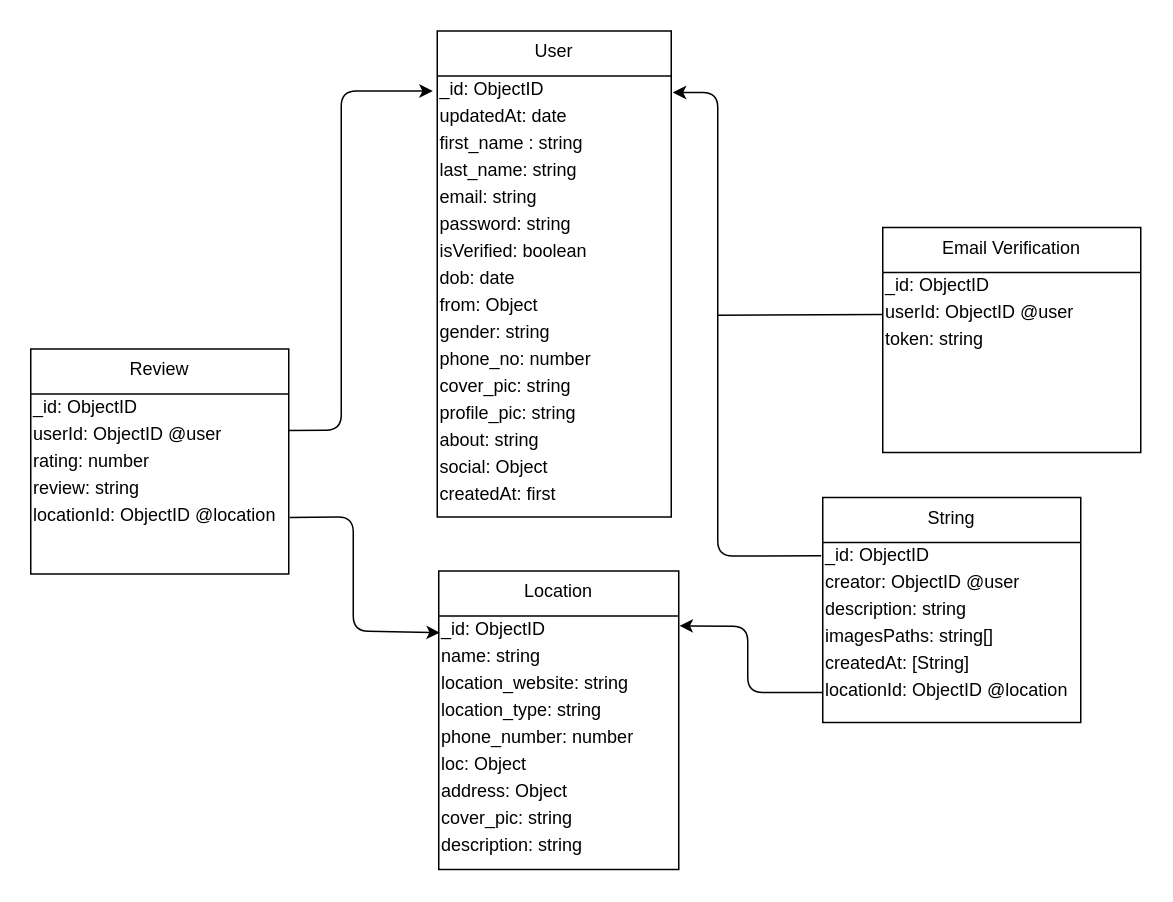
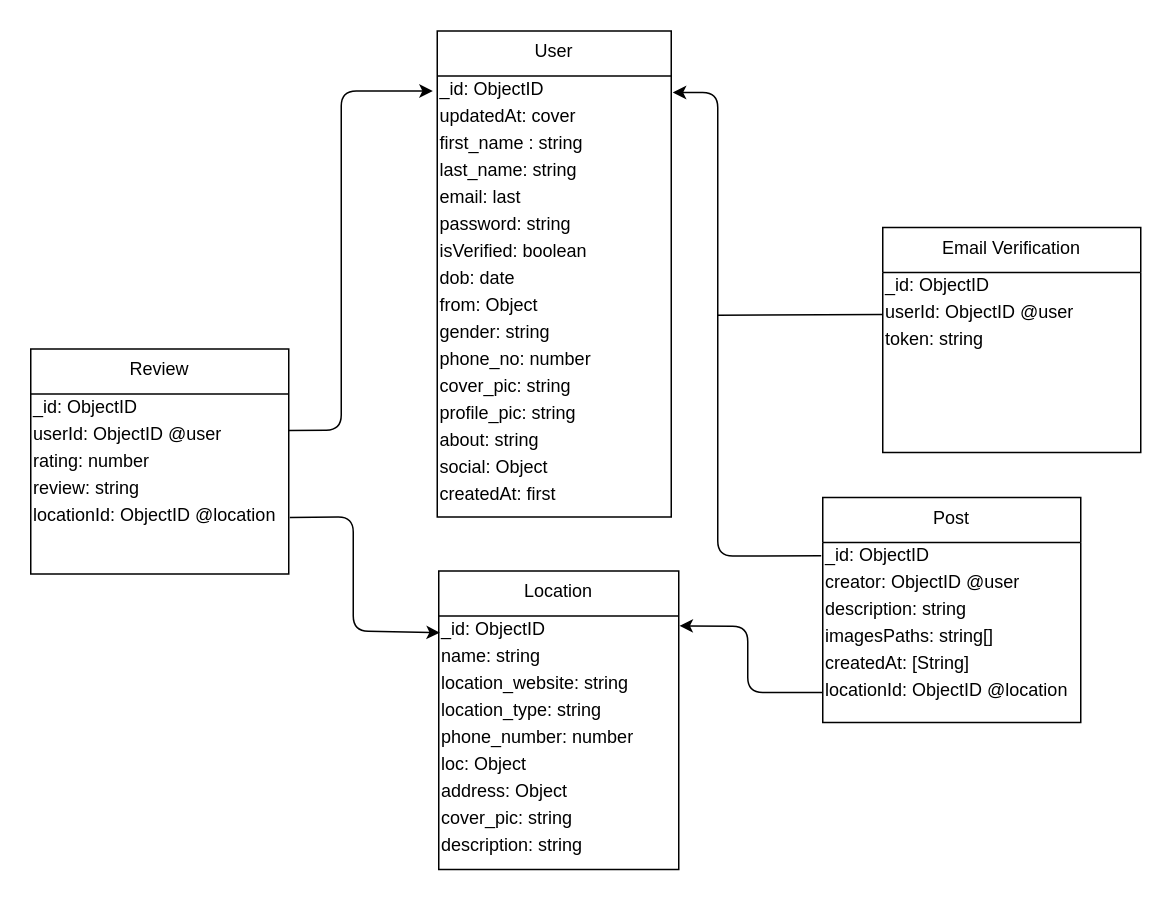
node "updatedAt: date": label "updatedAt: date" -> "updatedAt: cover"
node "email: string": label "email: string" -> "email: last"
node "String": label "String" -> "Post"
